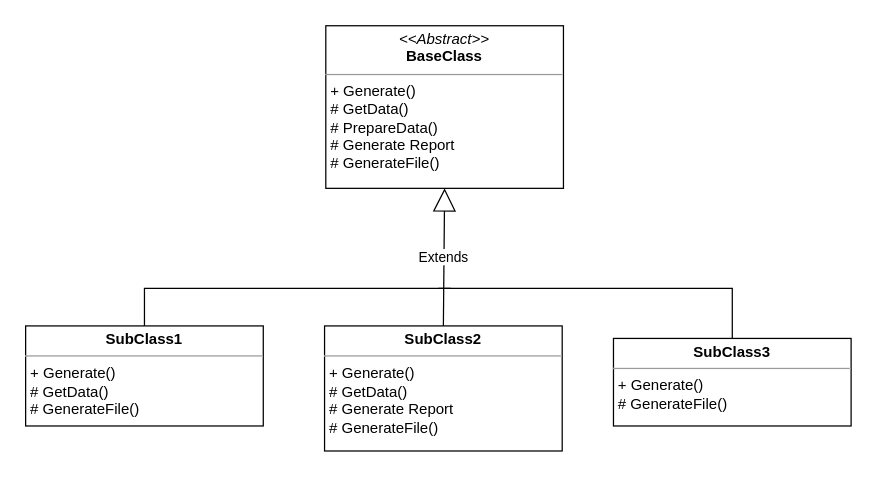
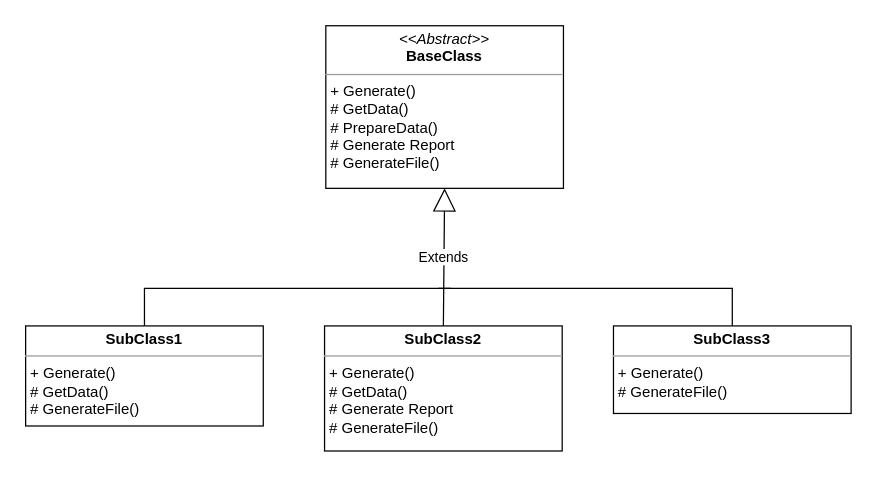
node "SubClass3 + Generate() # GenerateFile()": moved (732, 382) -> (732, 369)
